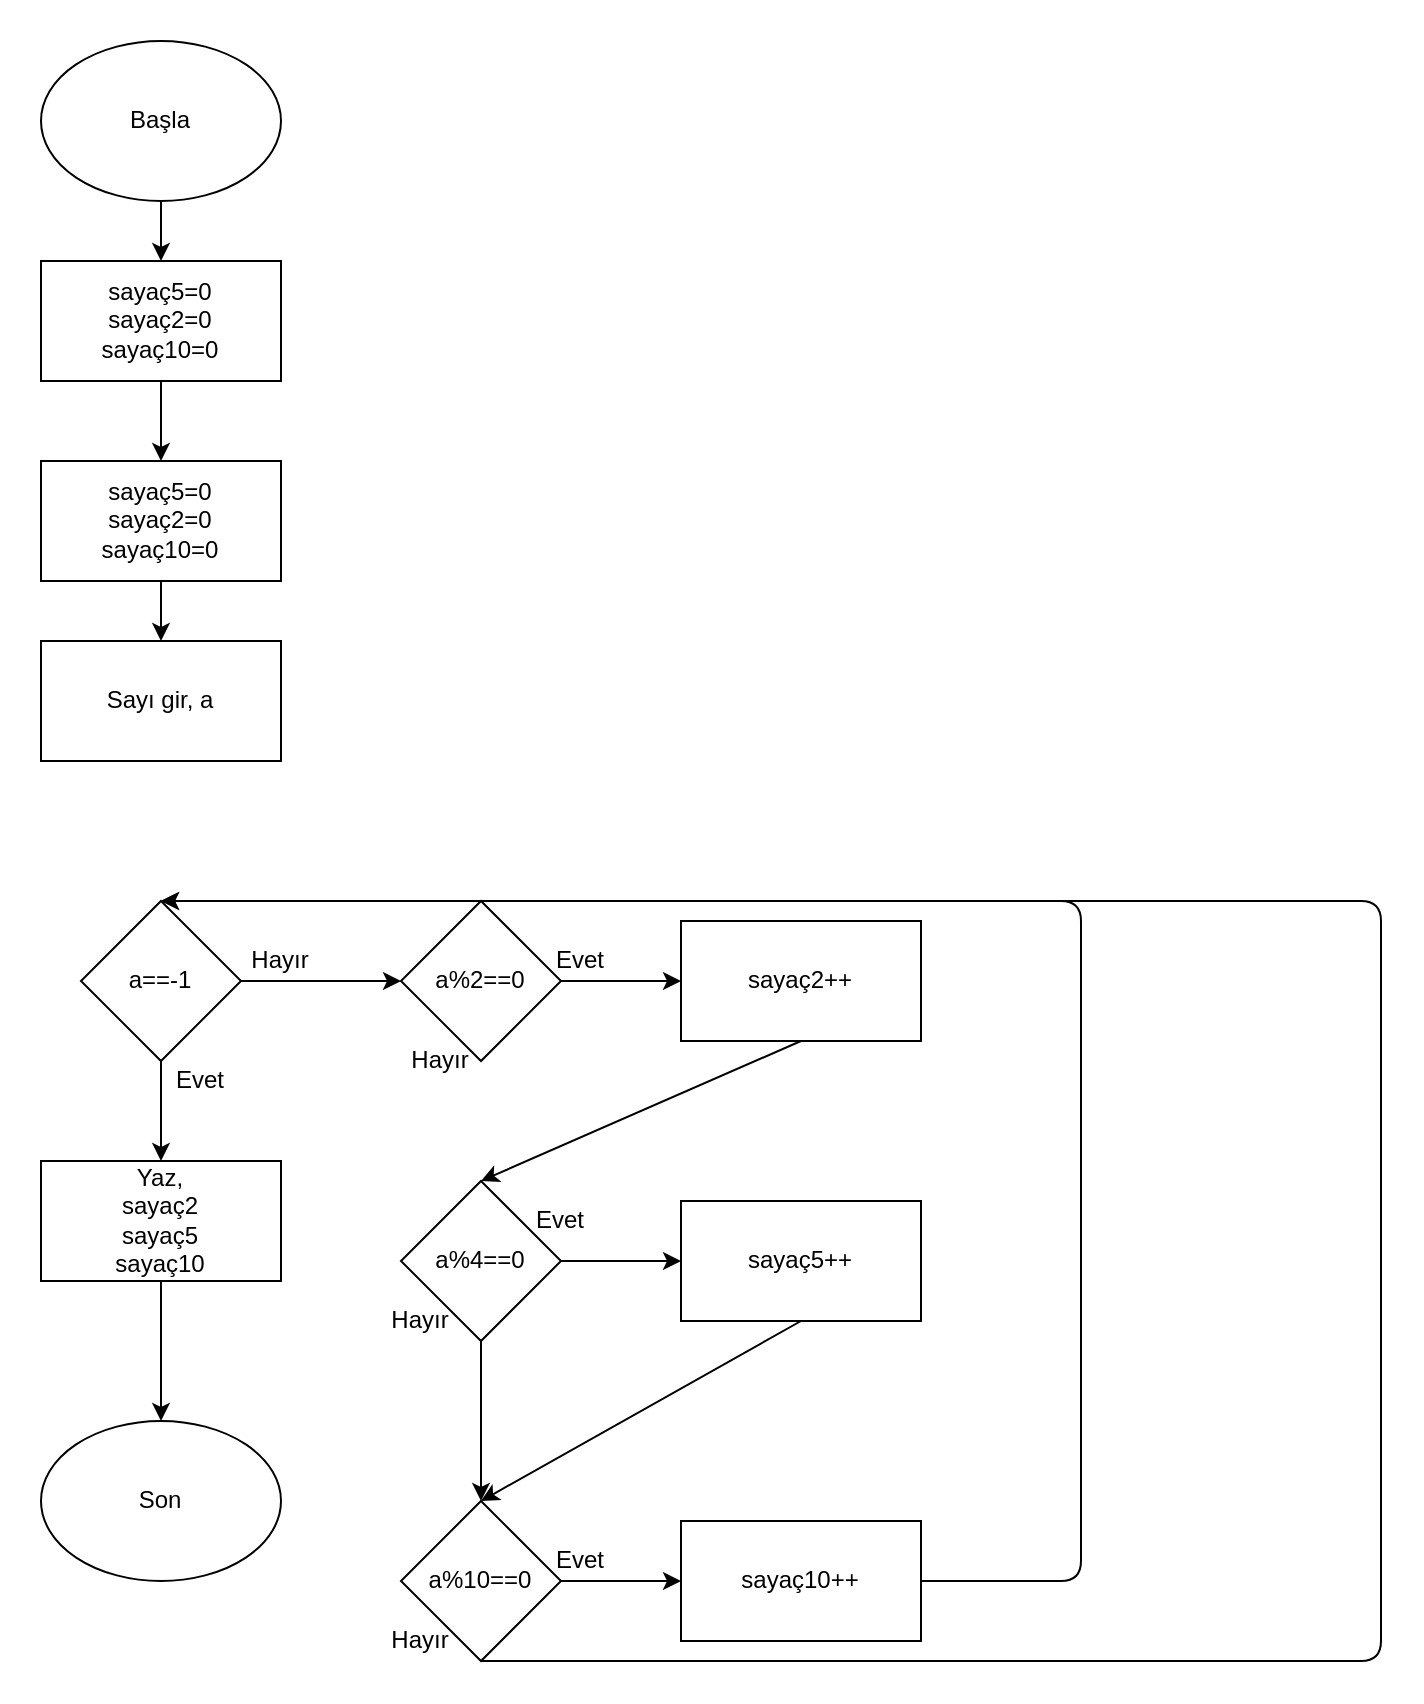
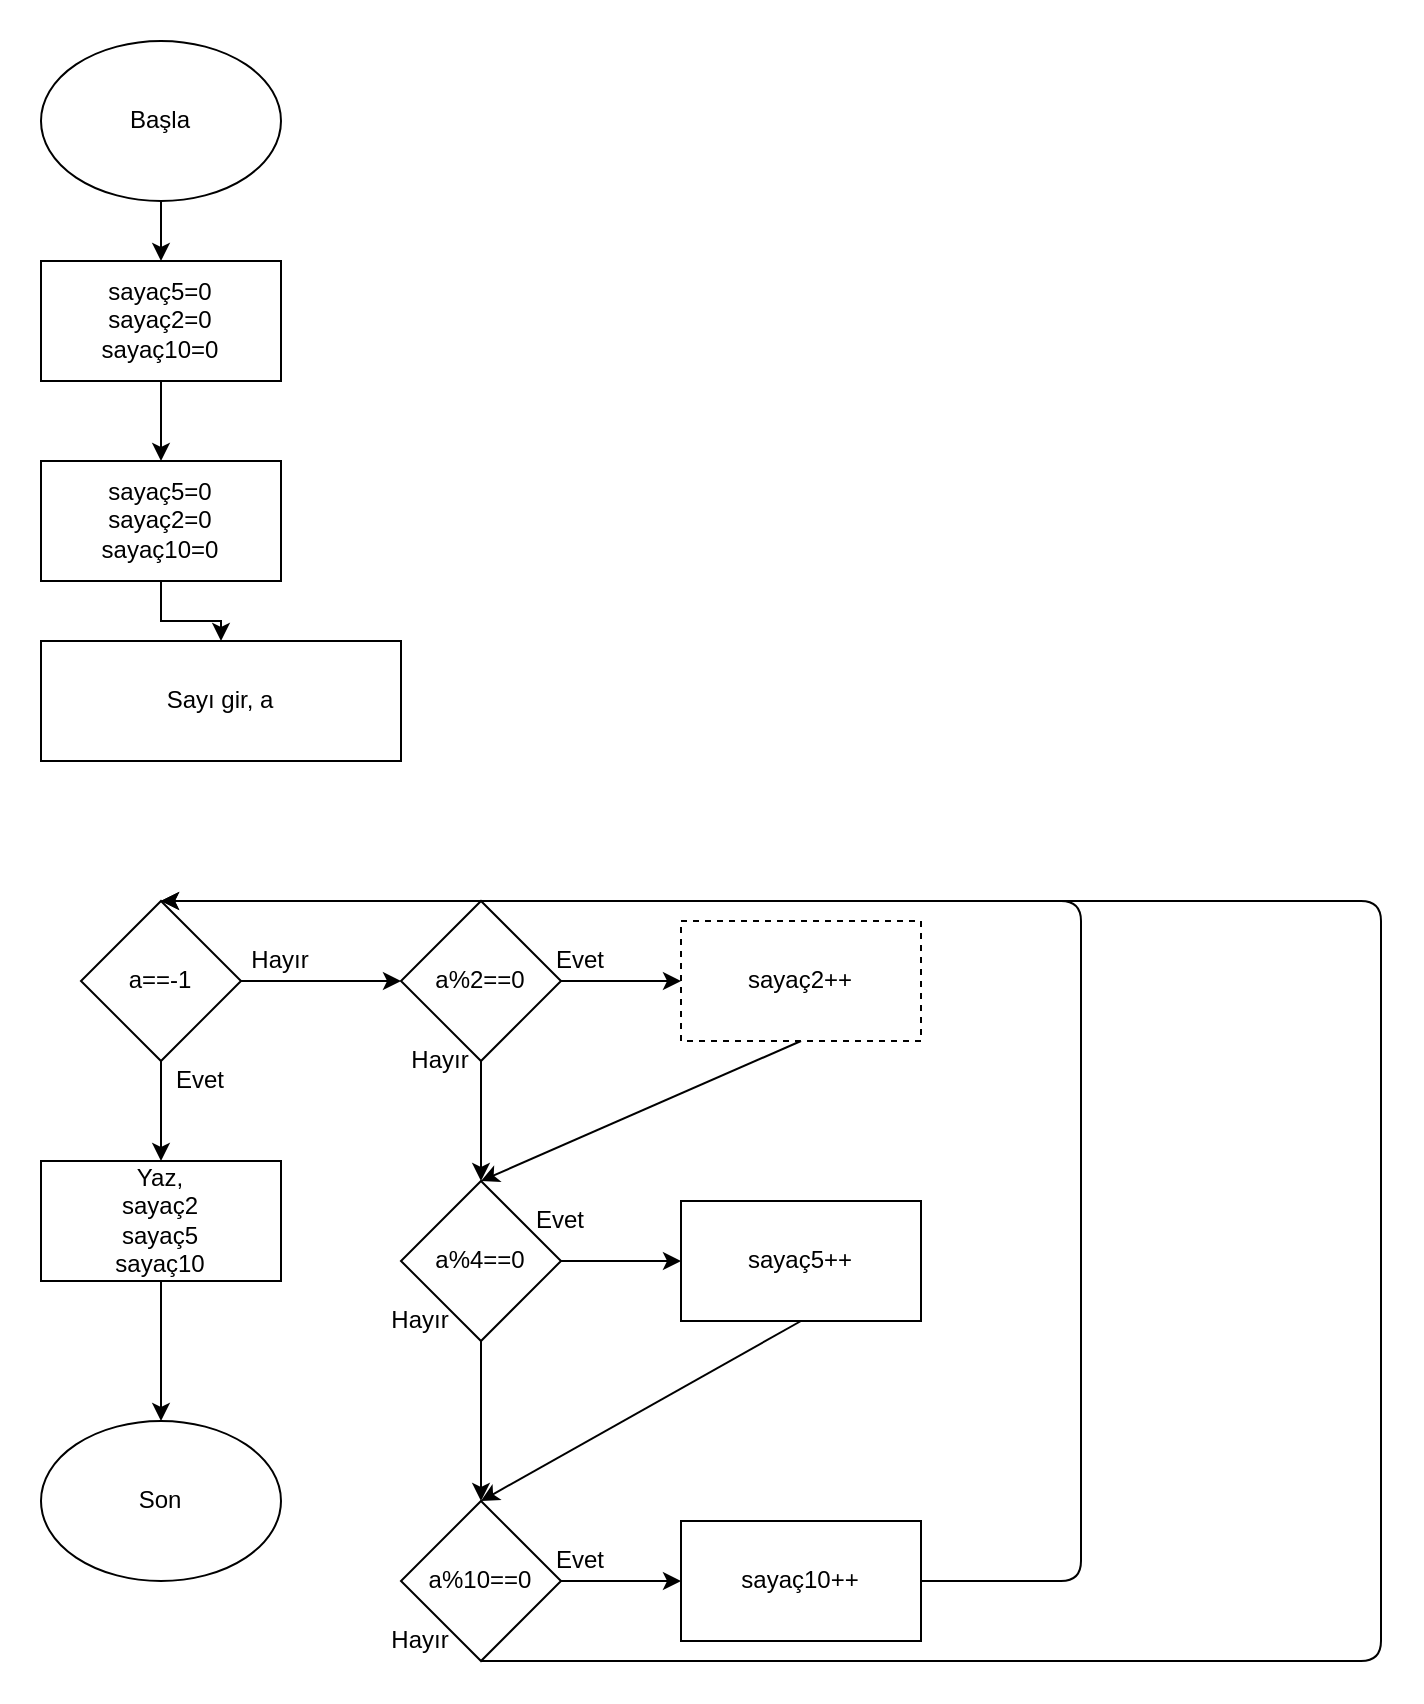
node "Sayı gir, a": size 240x120 -> 360x120
node "sayaç2++": style solid -> dashed
edge "a%2==0" -> "a%4==0": added
